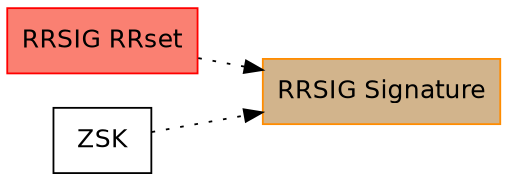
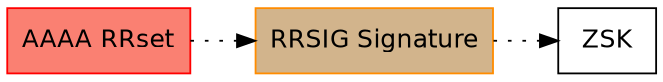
node "RRSIG RRset": label "RRSIG RRset" -> "AAAA RRset"
edge "ZSK" -> "RRSIG Signature": reversed
